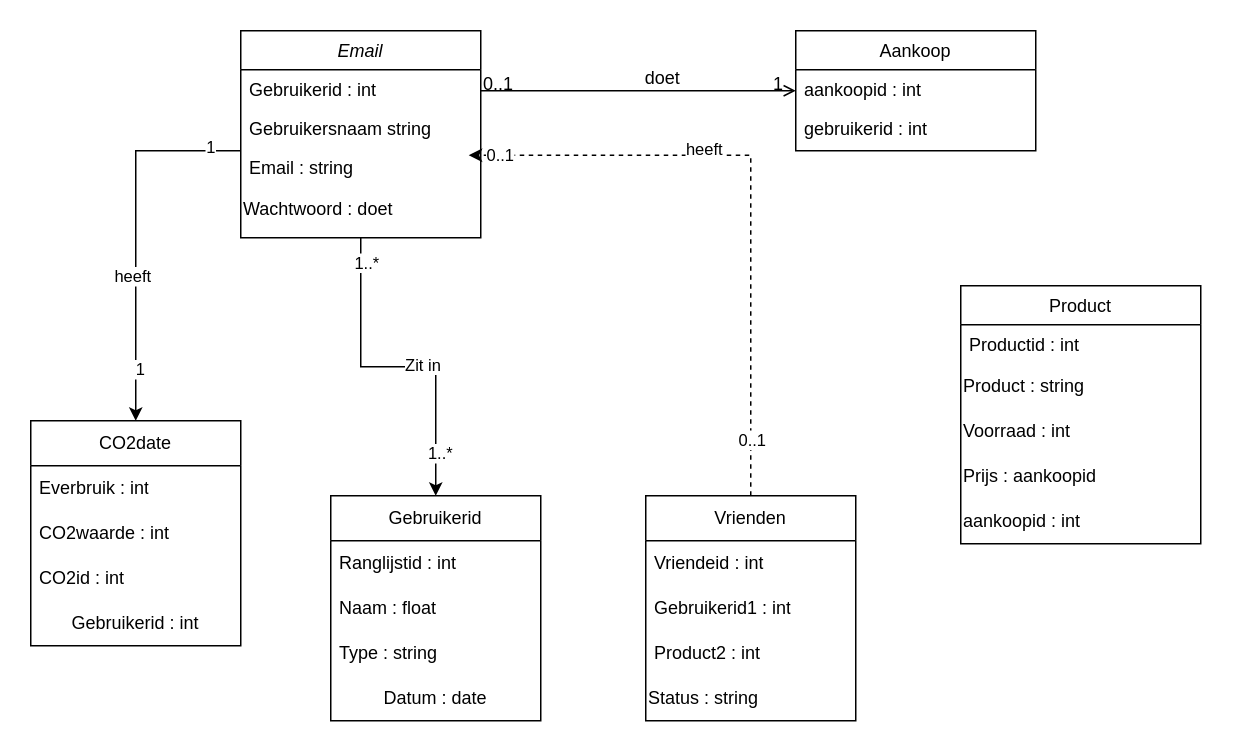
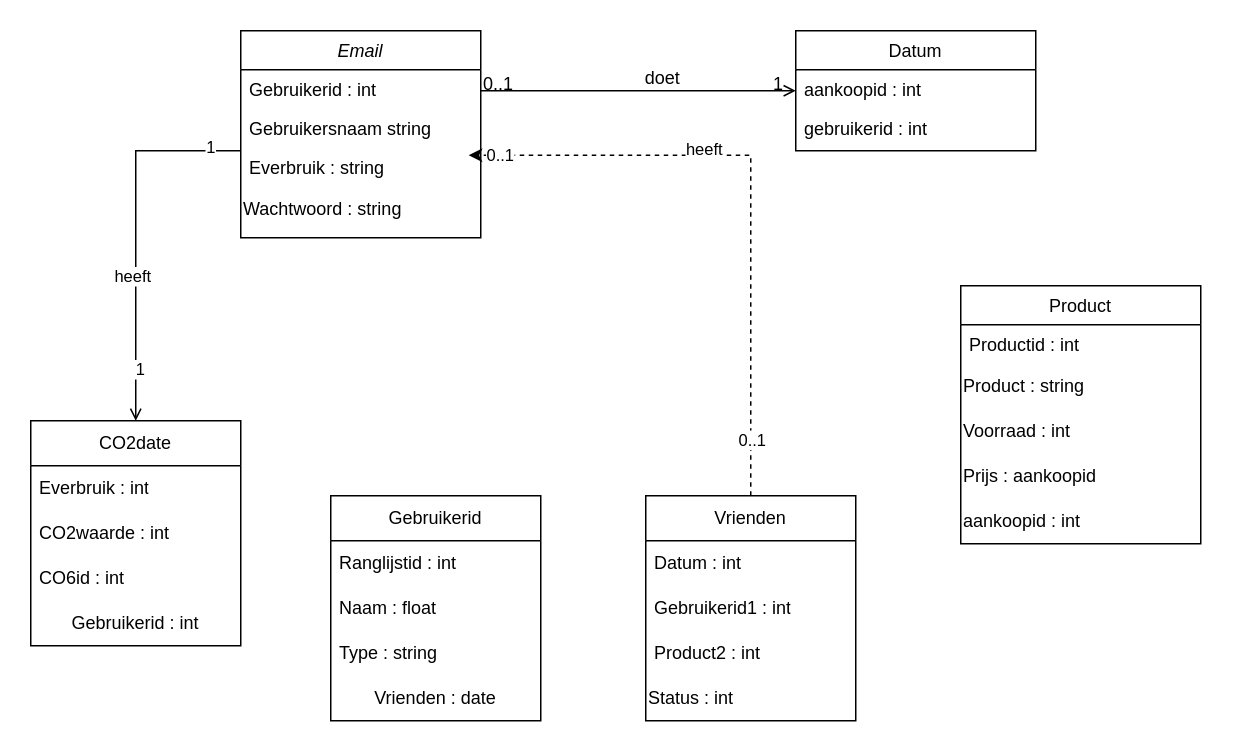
node "Aankoop": label "Aankoop" -> "Datum"
node "Email : string": label "Email : string" -> "Everbruik : string"
node "Wachtwoord : doet": label "Wachtwoord : doet" -> "Wachtwoord : string"
edge "Email" -> "Gebruikerid": removed, labels "1..*", "Zit in", "1..*"
edge "Email" -> "CO2date": arrowhead classic -> open
node "Vriendeid : int": label "Vriendeid : int" -> "Datum : int"
node "CO2id : int": label "CO2id : int" -> "CO6id : int"
node "Datum : date": label "Datum : date" -> "Vrienden : date"
node "Status : string": label "Status : string" -> "Status : int"
